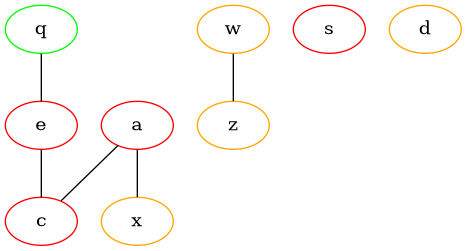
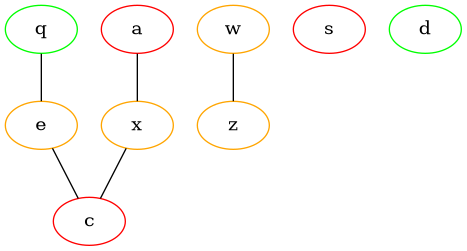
node "d": color orange -> green
node "e": color red -> orange
edge "a" -- "c": now "x" -- "c"
